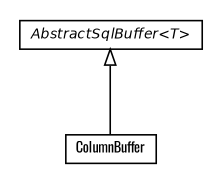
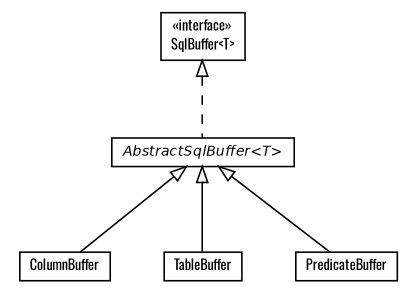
node "SqlBuffer<T>": added
node "TableBuffer": added
node "PredicateBuffer": added
